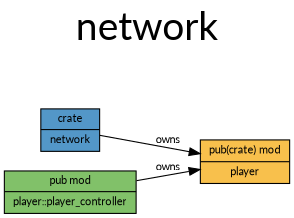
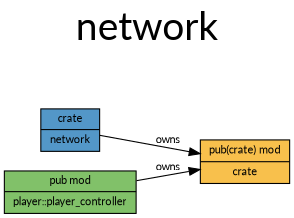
node "pub(crate) mod": text "player" -> "crate"
